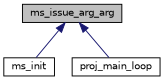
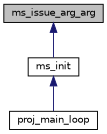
edge "proj_main_loop" -> "ms_issue_arg_arg": now "proj_main_loop" -> "ms_init"
